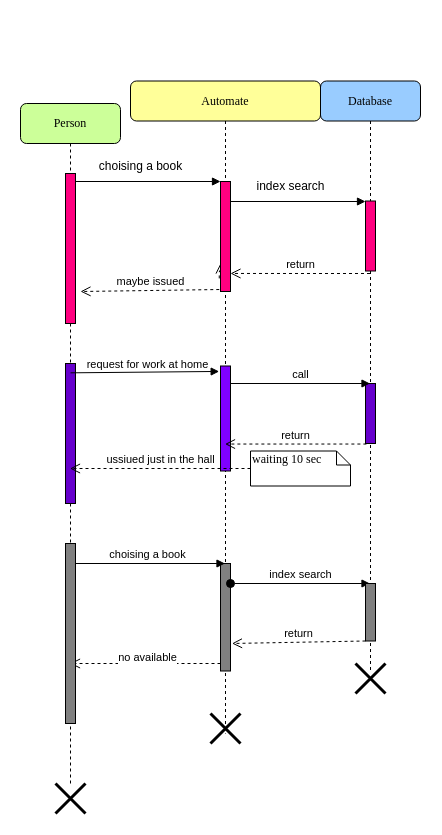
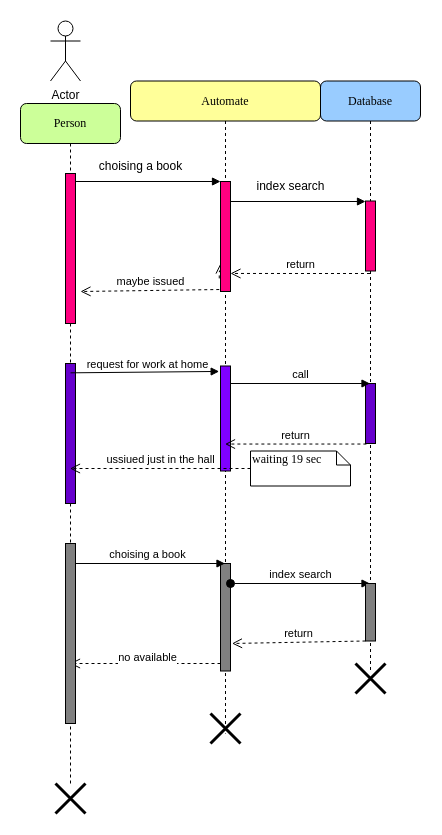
node "Actor": added
node "waiting 10 sec": label "waiting 10 sec" -> "waiting 19 sec"
